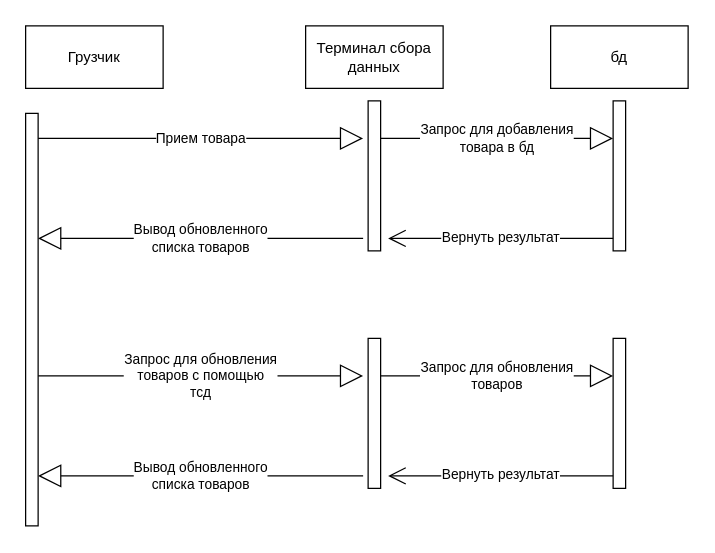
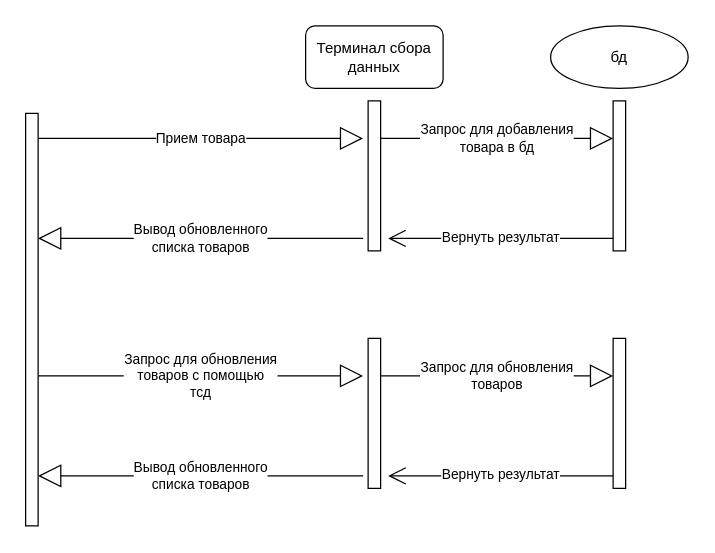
node "Грузчик": removed
node "Терминал сбора данных": shape rectangle -> rounded rectangle
node "бд": shape rectangle -> ellipse
